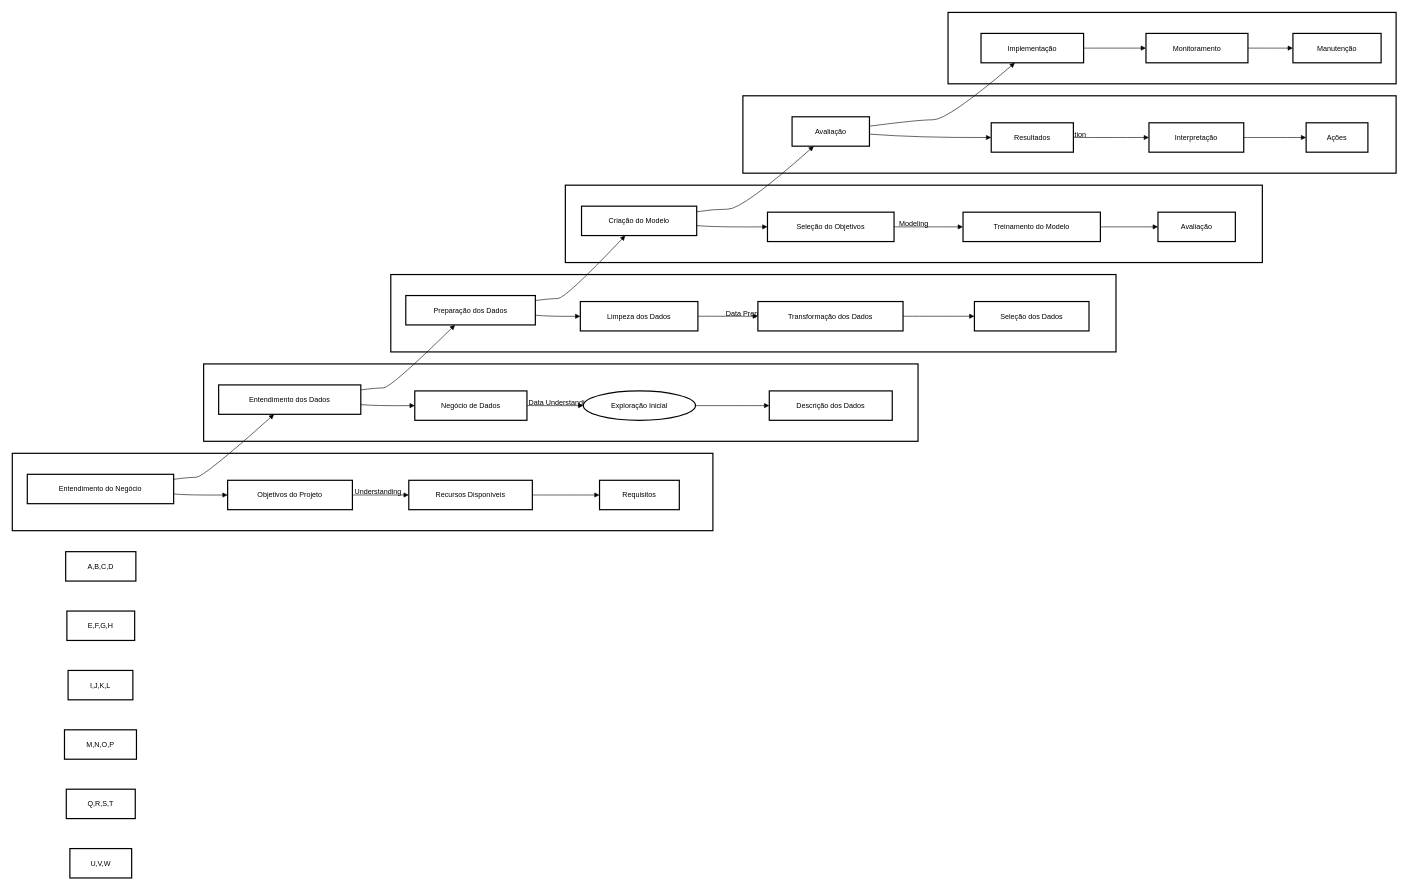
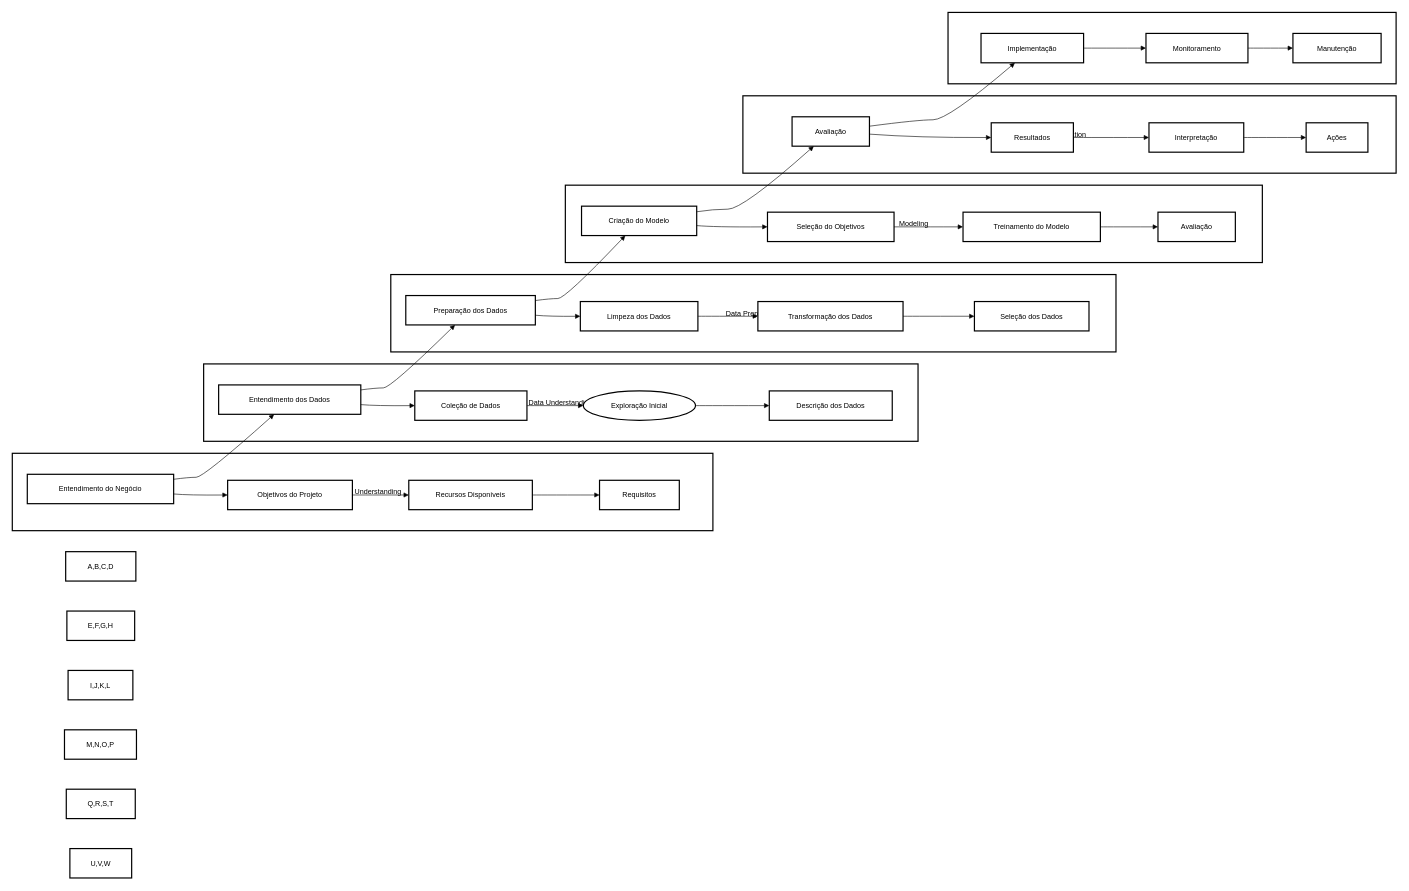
node "Negócio de Dados": label "Negócio de Dados" -> "Coleção de Dados"
